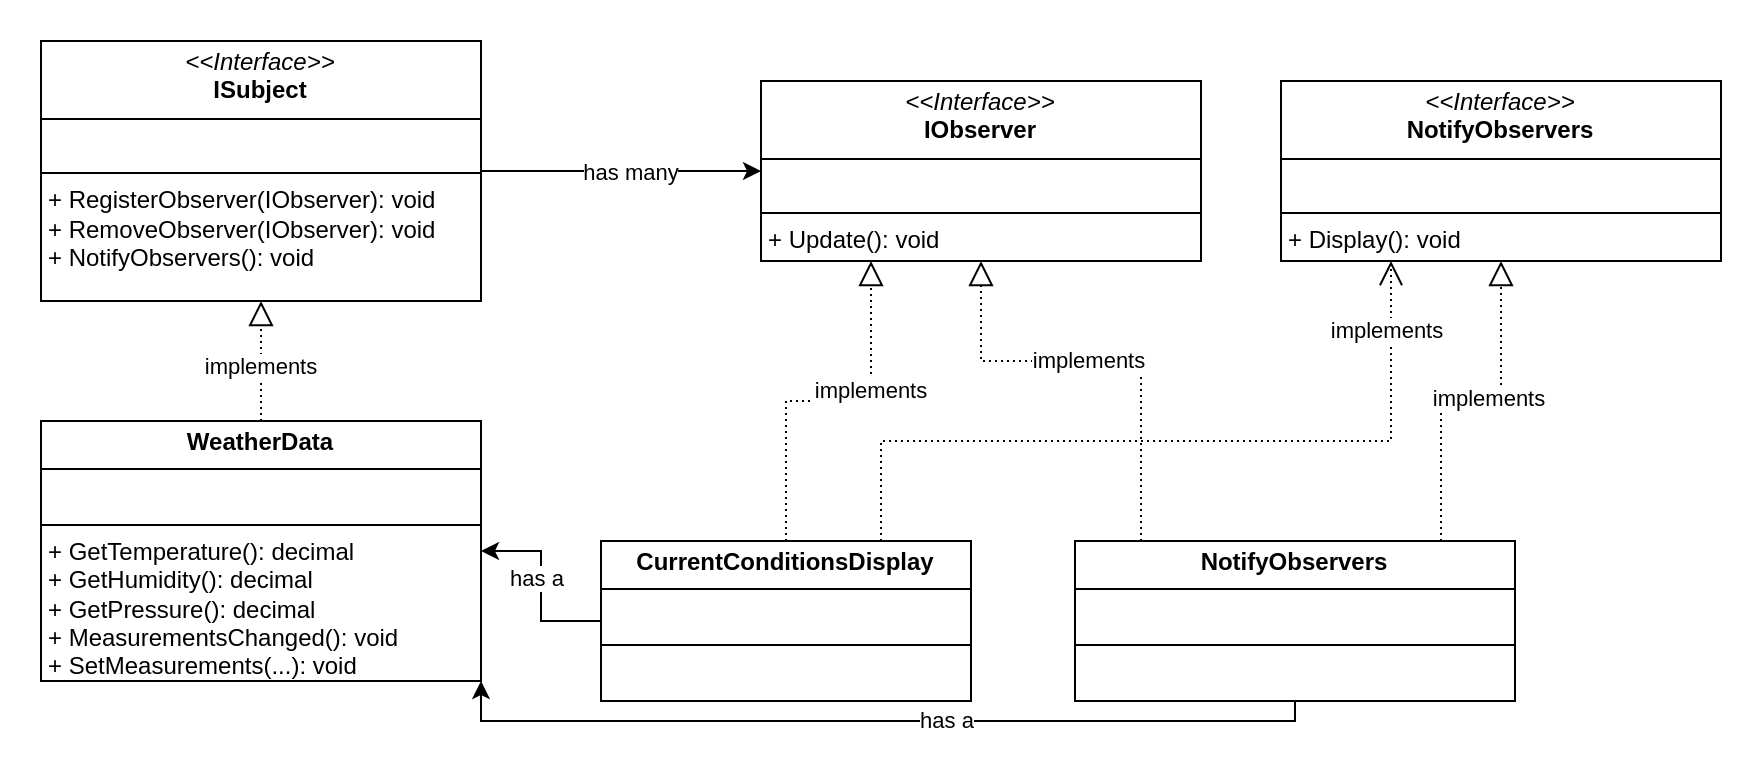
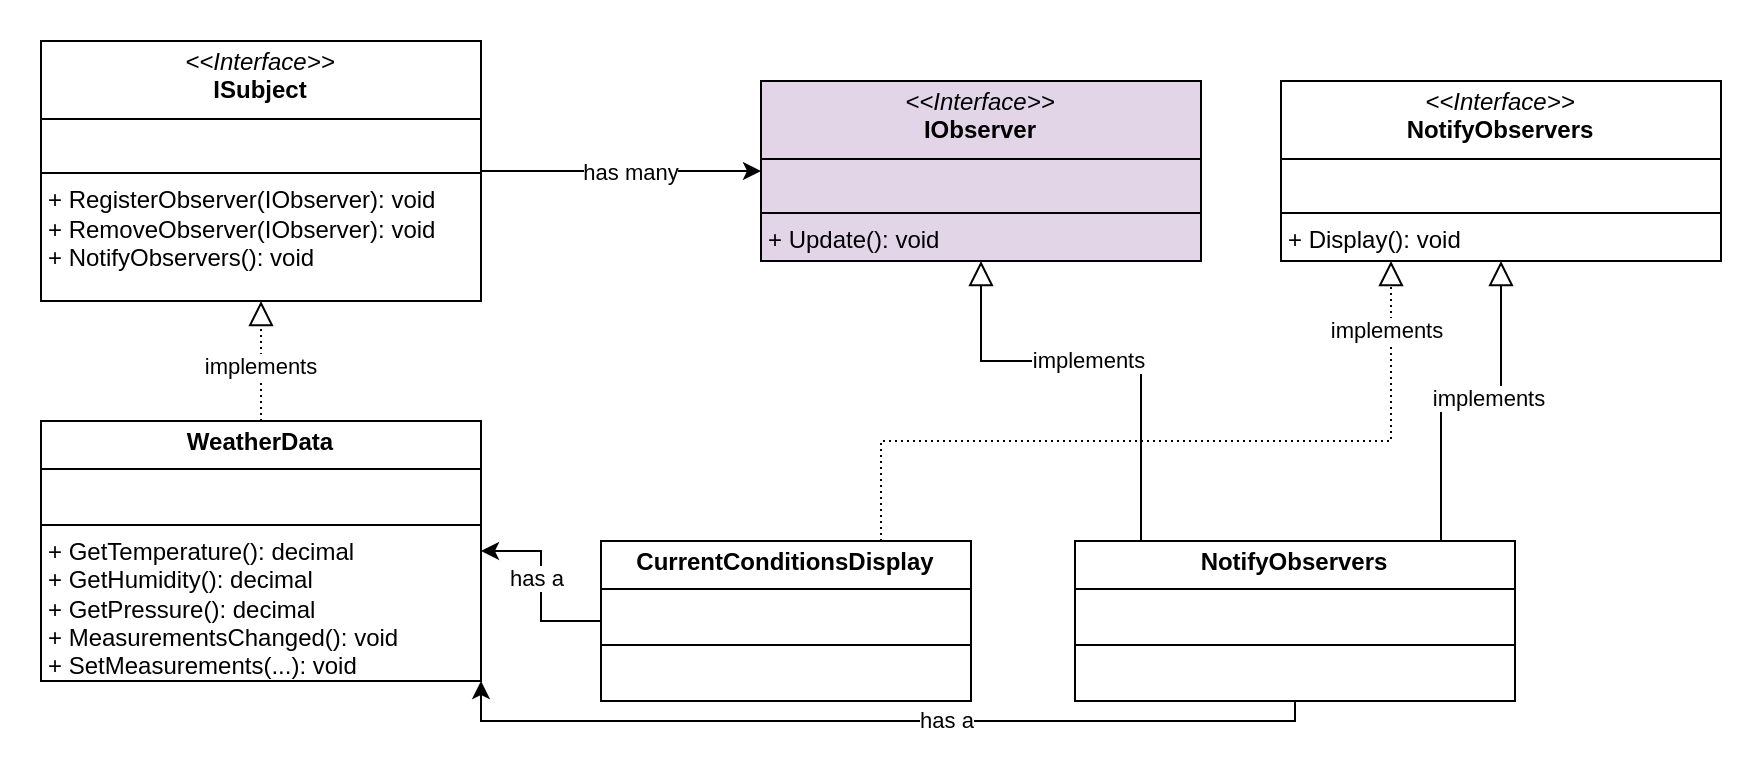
node "<<Interface>> IObserver + Update(): void": fillcolor #ffffff -> #e1d5e7
edge "CurrentConditionsDisplay" -> "<<Interface>> NotifyObservers + Display(): void": arrowhead open -> block
edge "NotifyObservers" -> "<<Interface>> IObserver + Update(): void": style dashed -> solid
edge "CurrentConditionsDisplay" -> "<<Interface>> IObserver + Update(): void": removed, label "implements"
edge "NotifyObservers" -> "<<Interface>> NotifyObservers + Display(): void": style dashed -> solid
